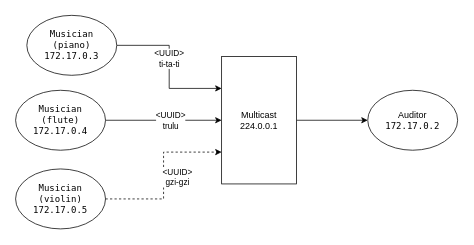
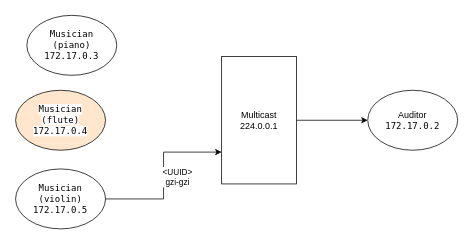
edge "Musician (piano) 172.17.0.3" -> "Multicast 224.0.0.1": removed, label "<UUID> ti-ta-ti"
node "Musician (flute) 172.17.0.4": fillcolor #ffffff -> #ffe6cc
edge "Musician (flute) 172.17.0.4" -> "Multicast 224.0.0.1": removed, label "<UUID> trulu"
edge "Musician (violin) 172.17.0.5" -> "Multicast 224.0.0.1": style dashed -> solid
